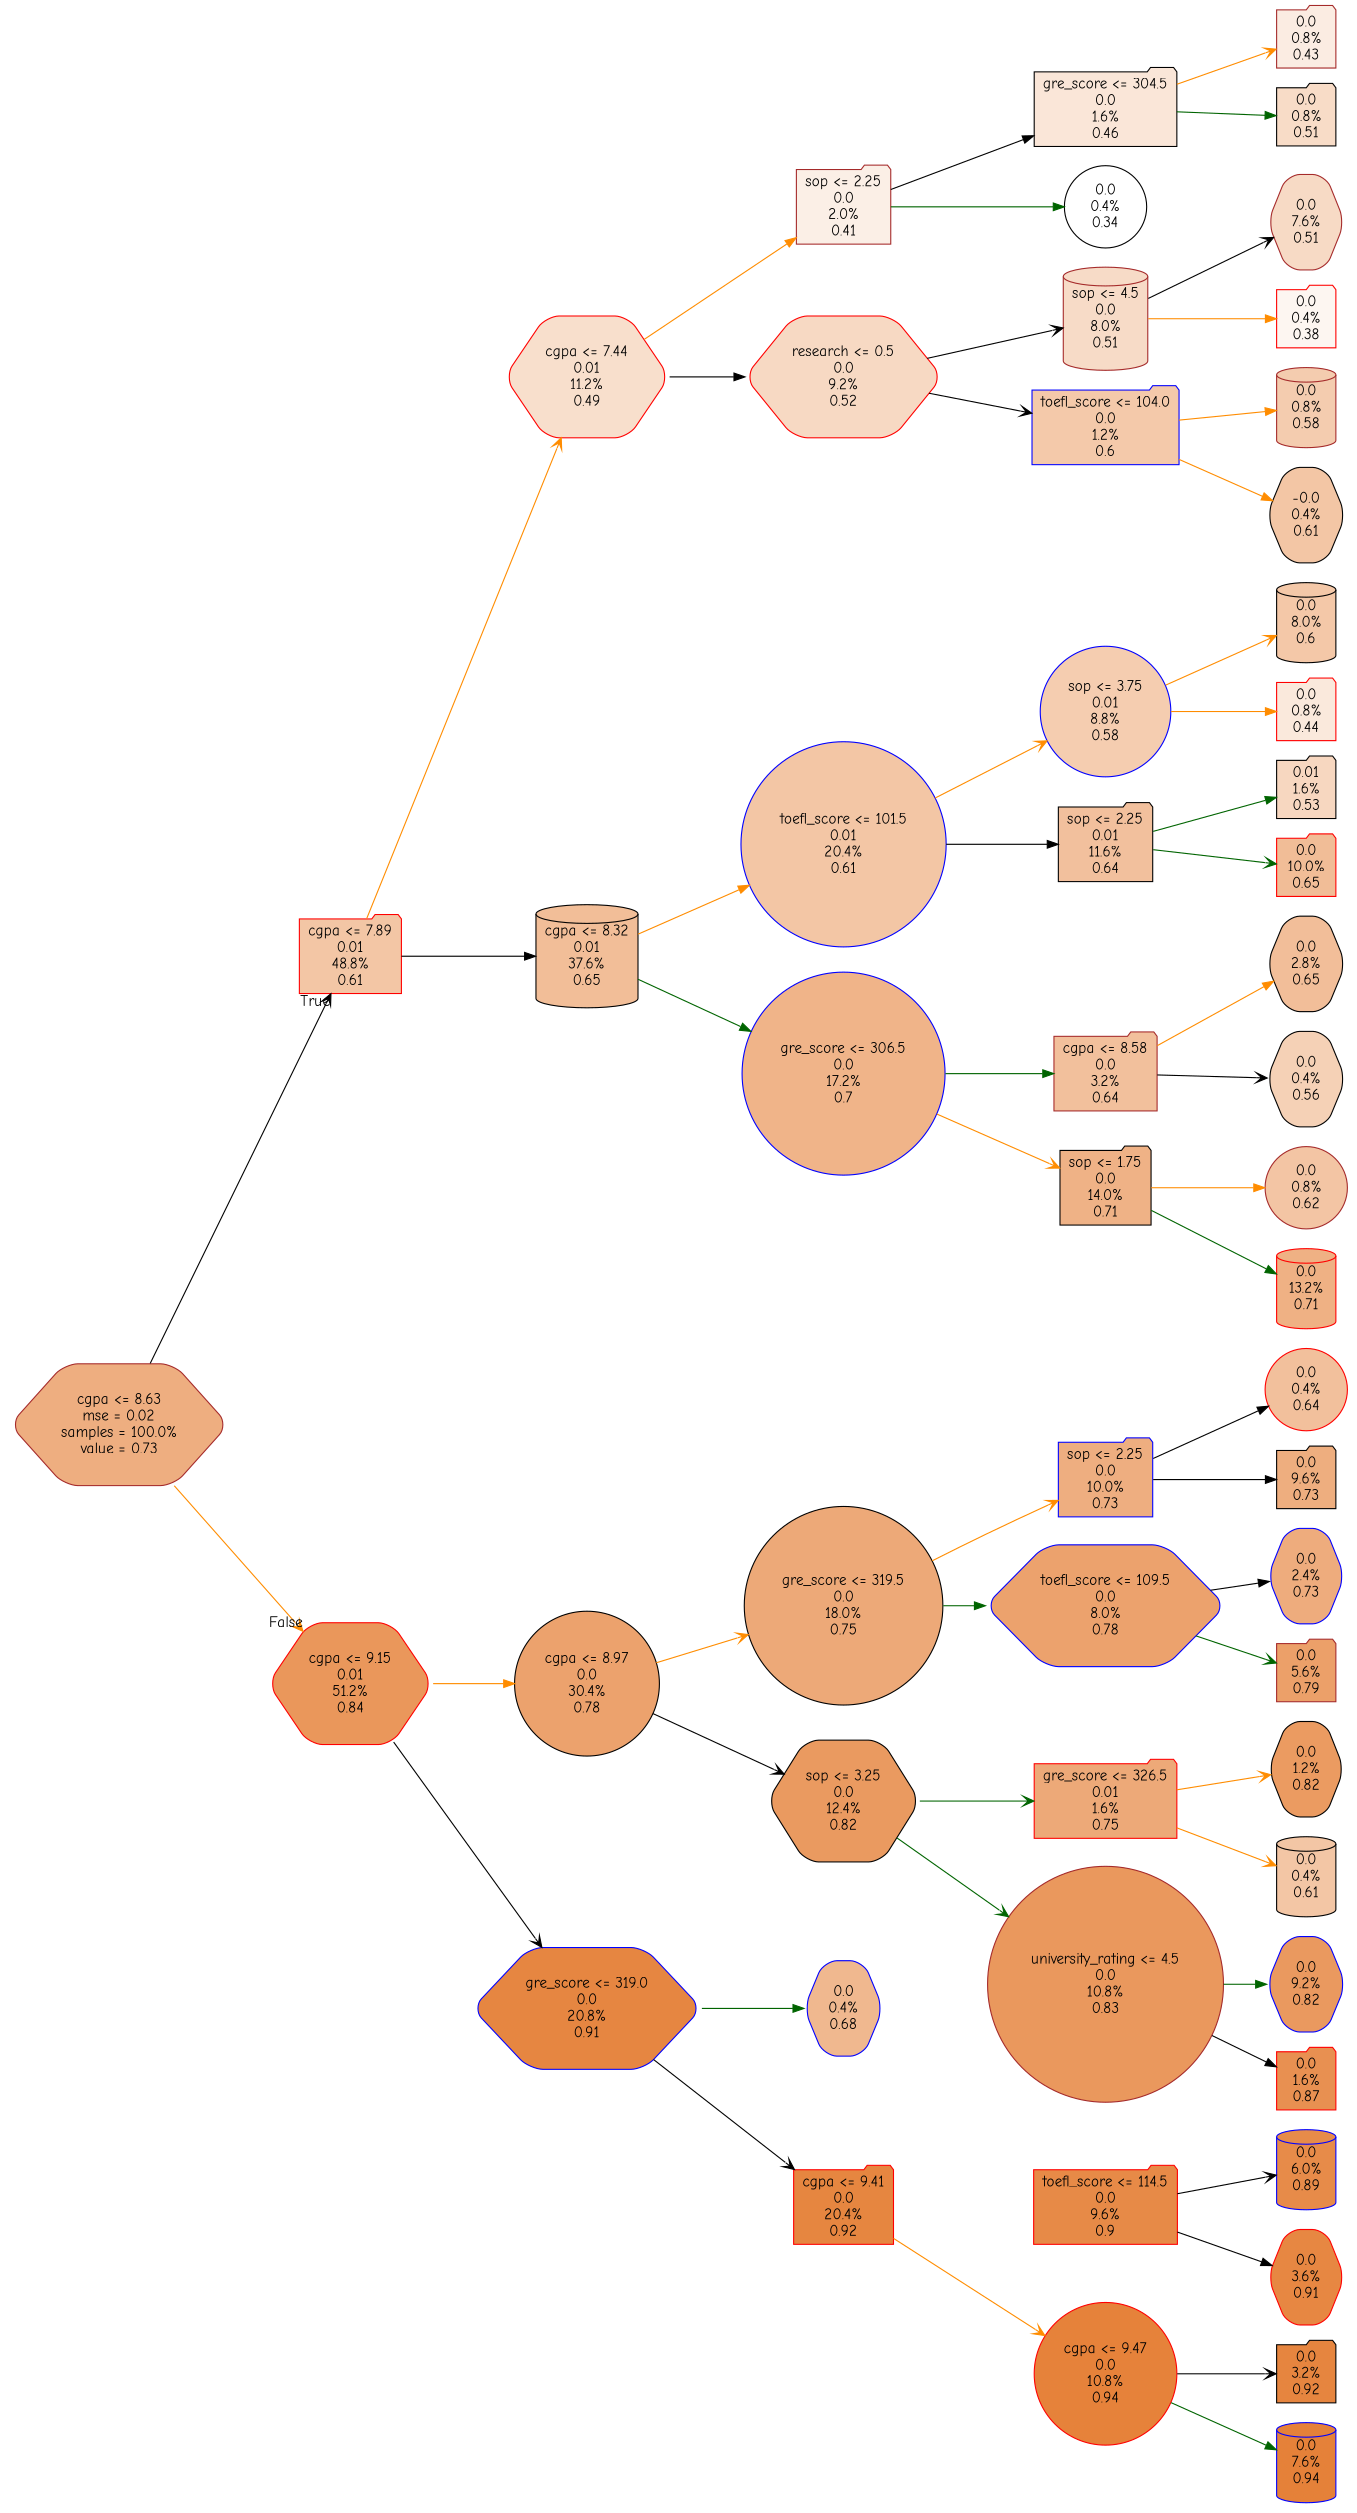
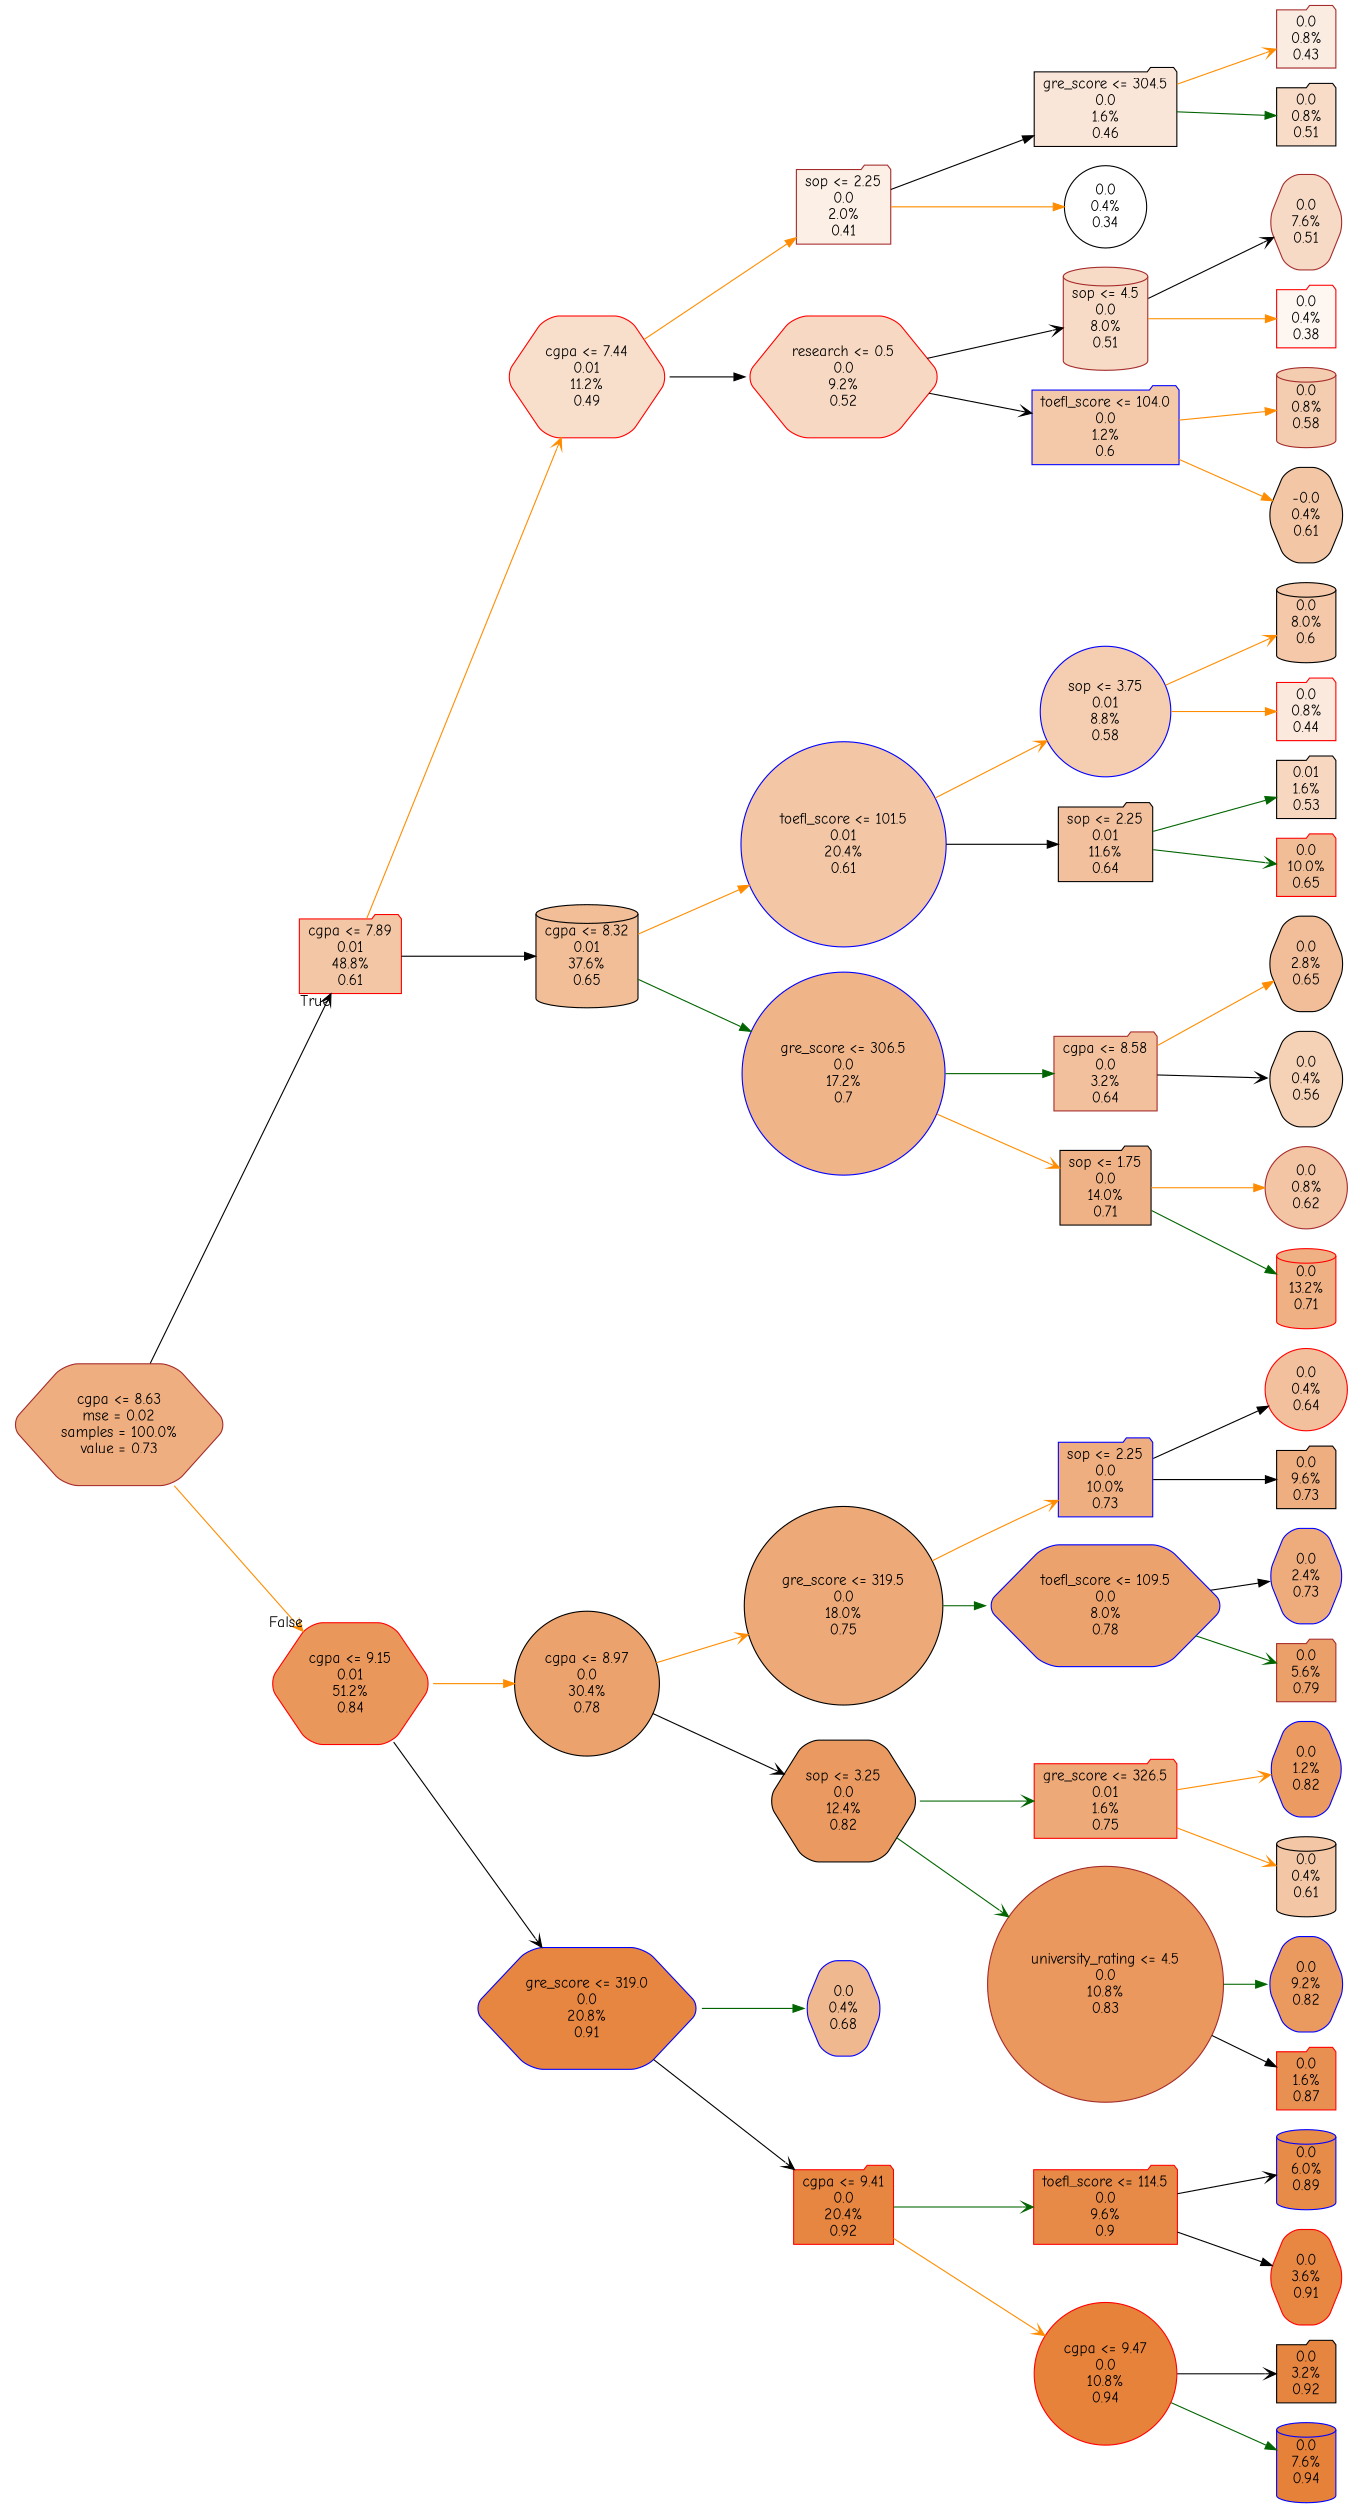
edge "sop <= 2.25 0.0 2.0% 0.41" -> "0.0 0.4% 0.34": color darkgreen -> darkorange
node "0.0 1.2% 0.82": color black -> blue
edge "cgpa <= 9.41 0.0 20.4% 0.92" -> "toefl_score <= 114.5 0.0 9.6% 0.9": added
